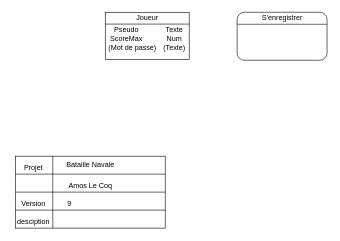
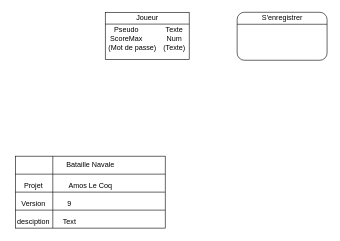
node "Projet": moved (33, 168) -> (33, 186)
node "Text": added
